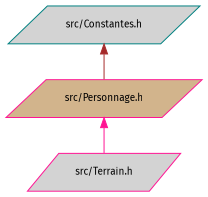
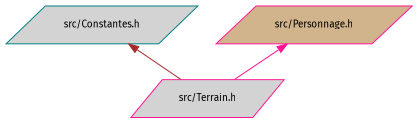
edge "src/Personnage.h" -> "src/Constantes.h": now "src/Terrain.h" -> "src/Constantes.h"
